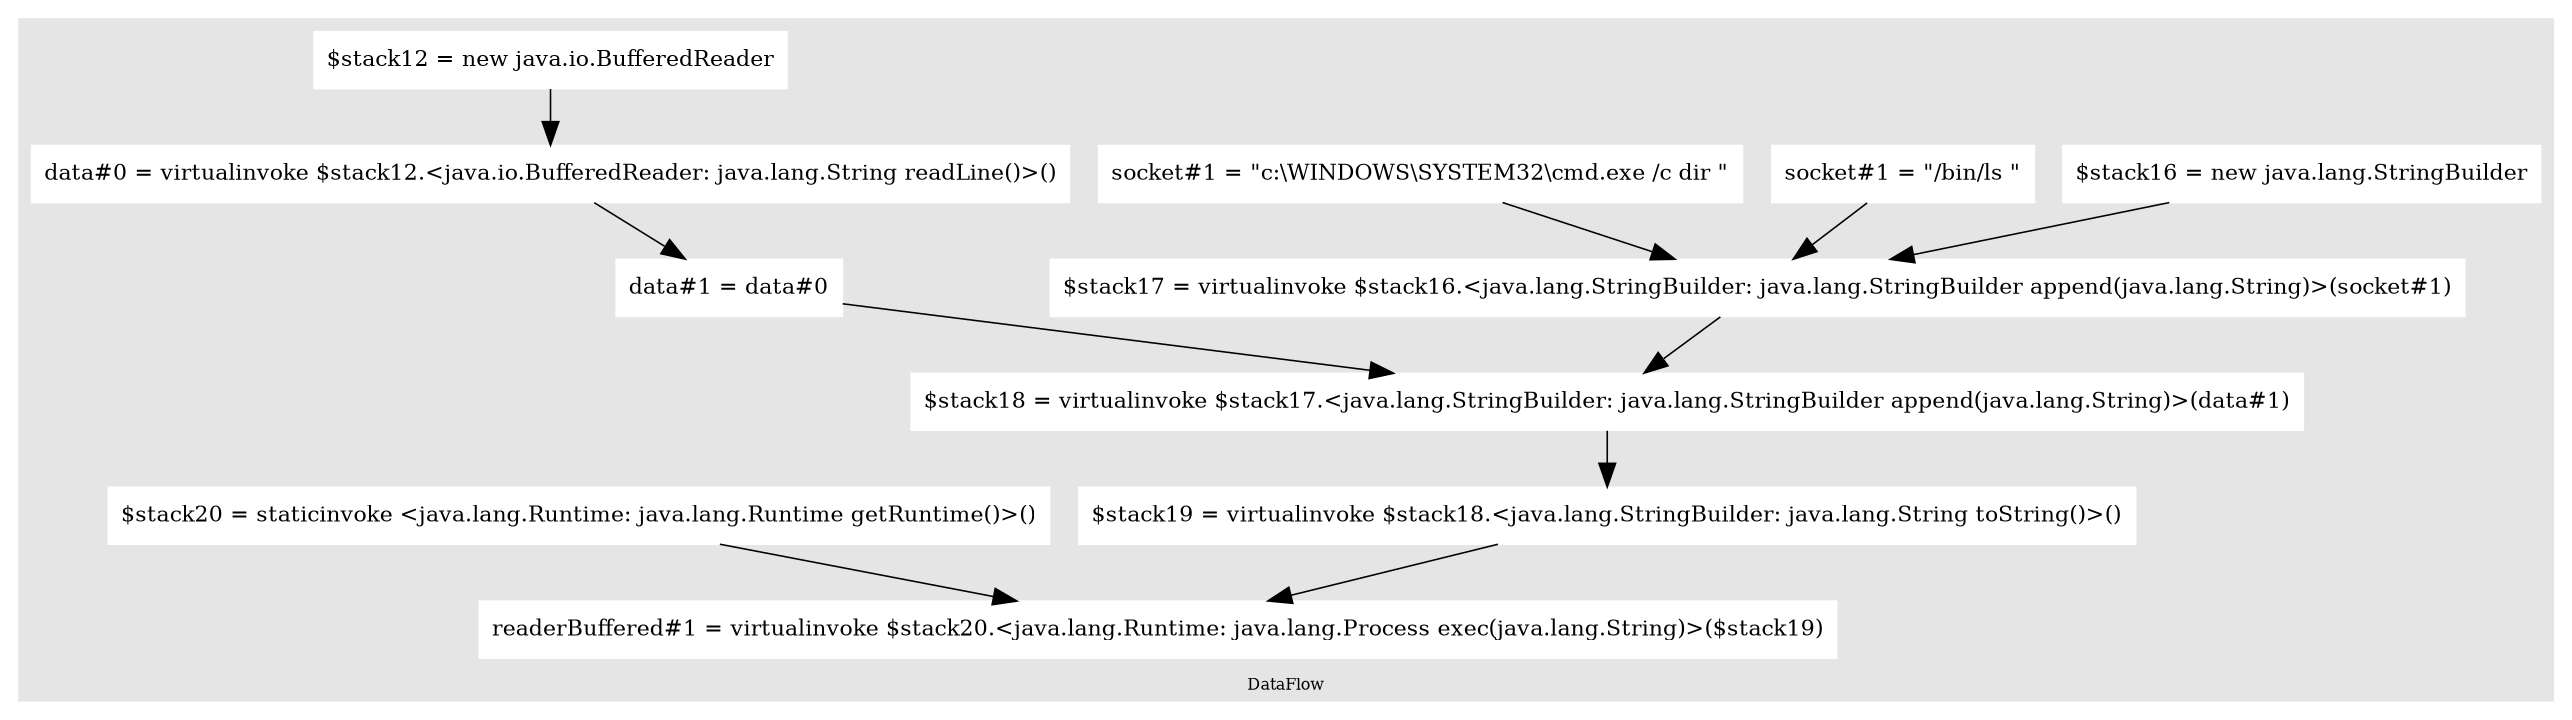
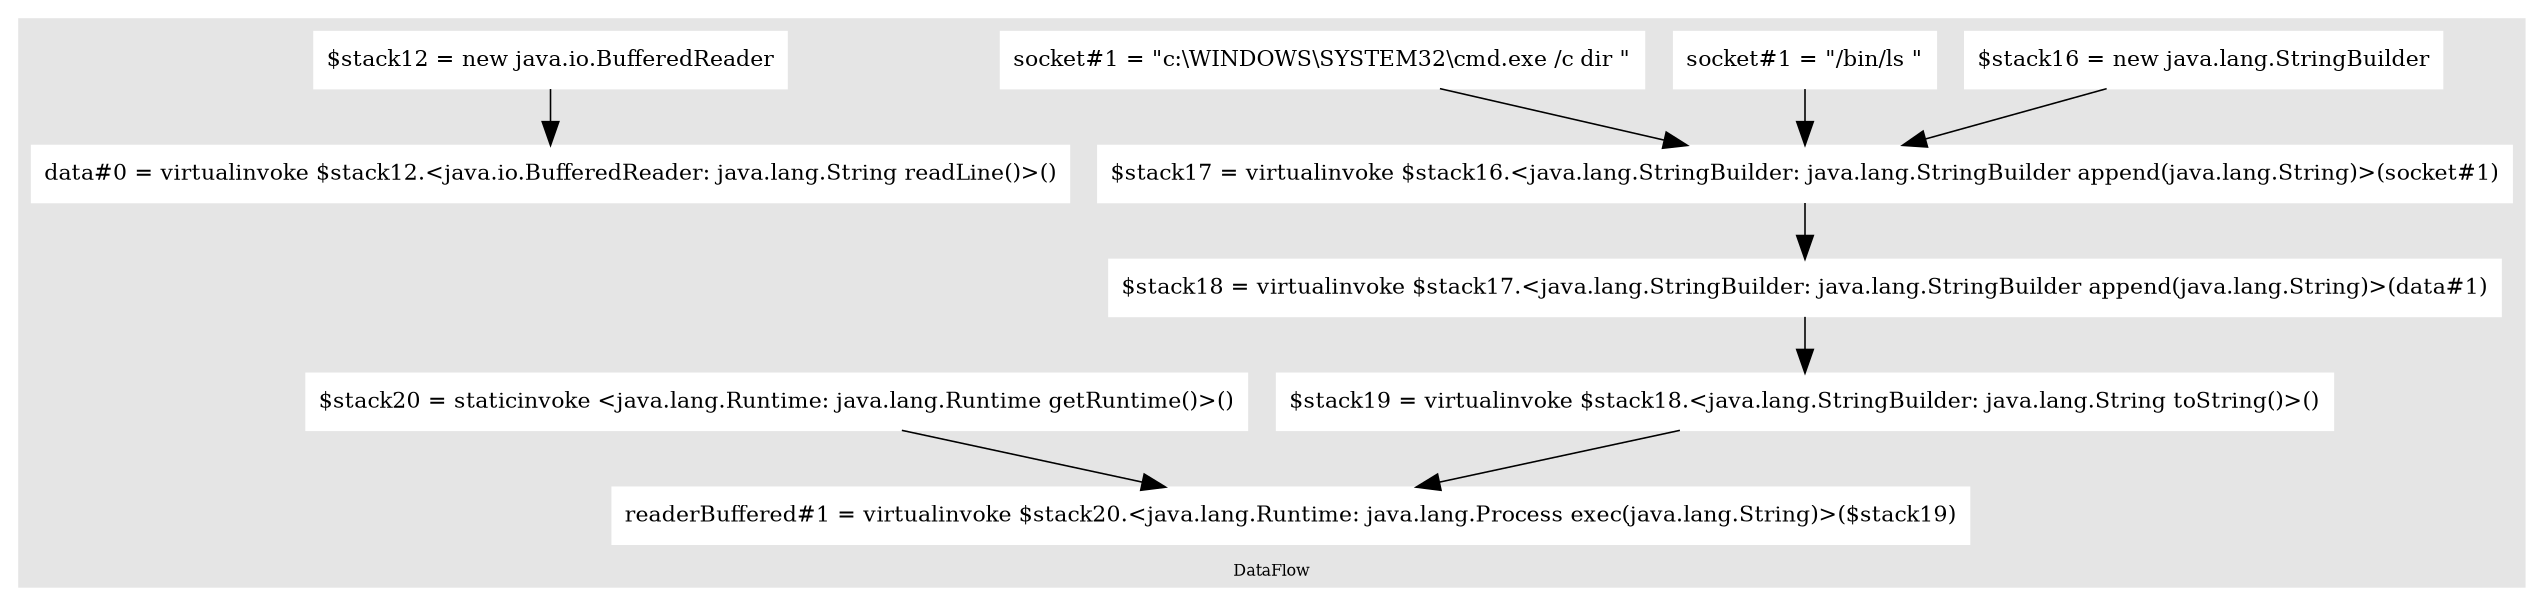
node "data#1 = data#0": removed
